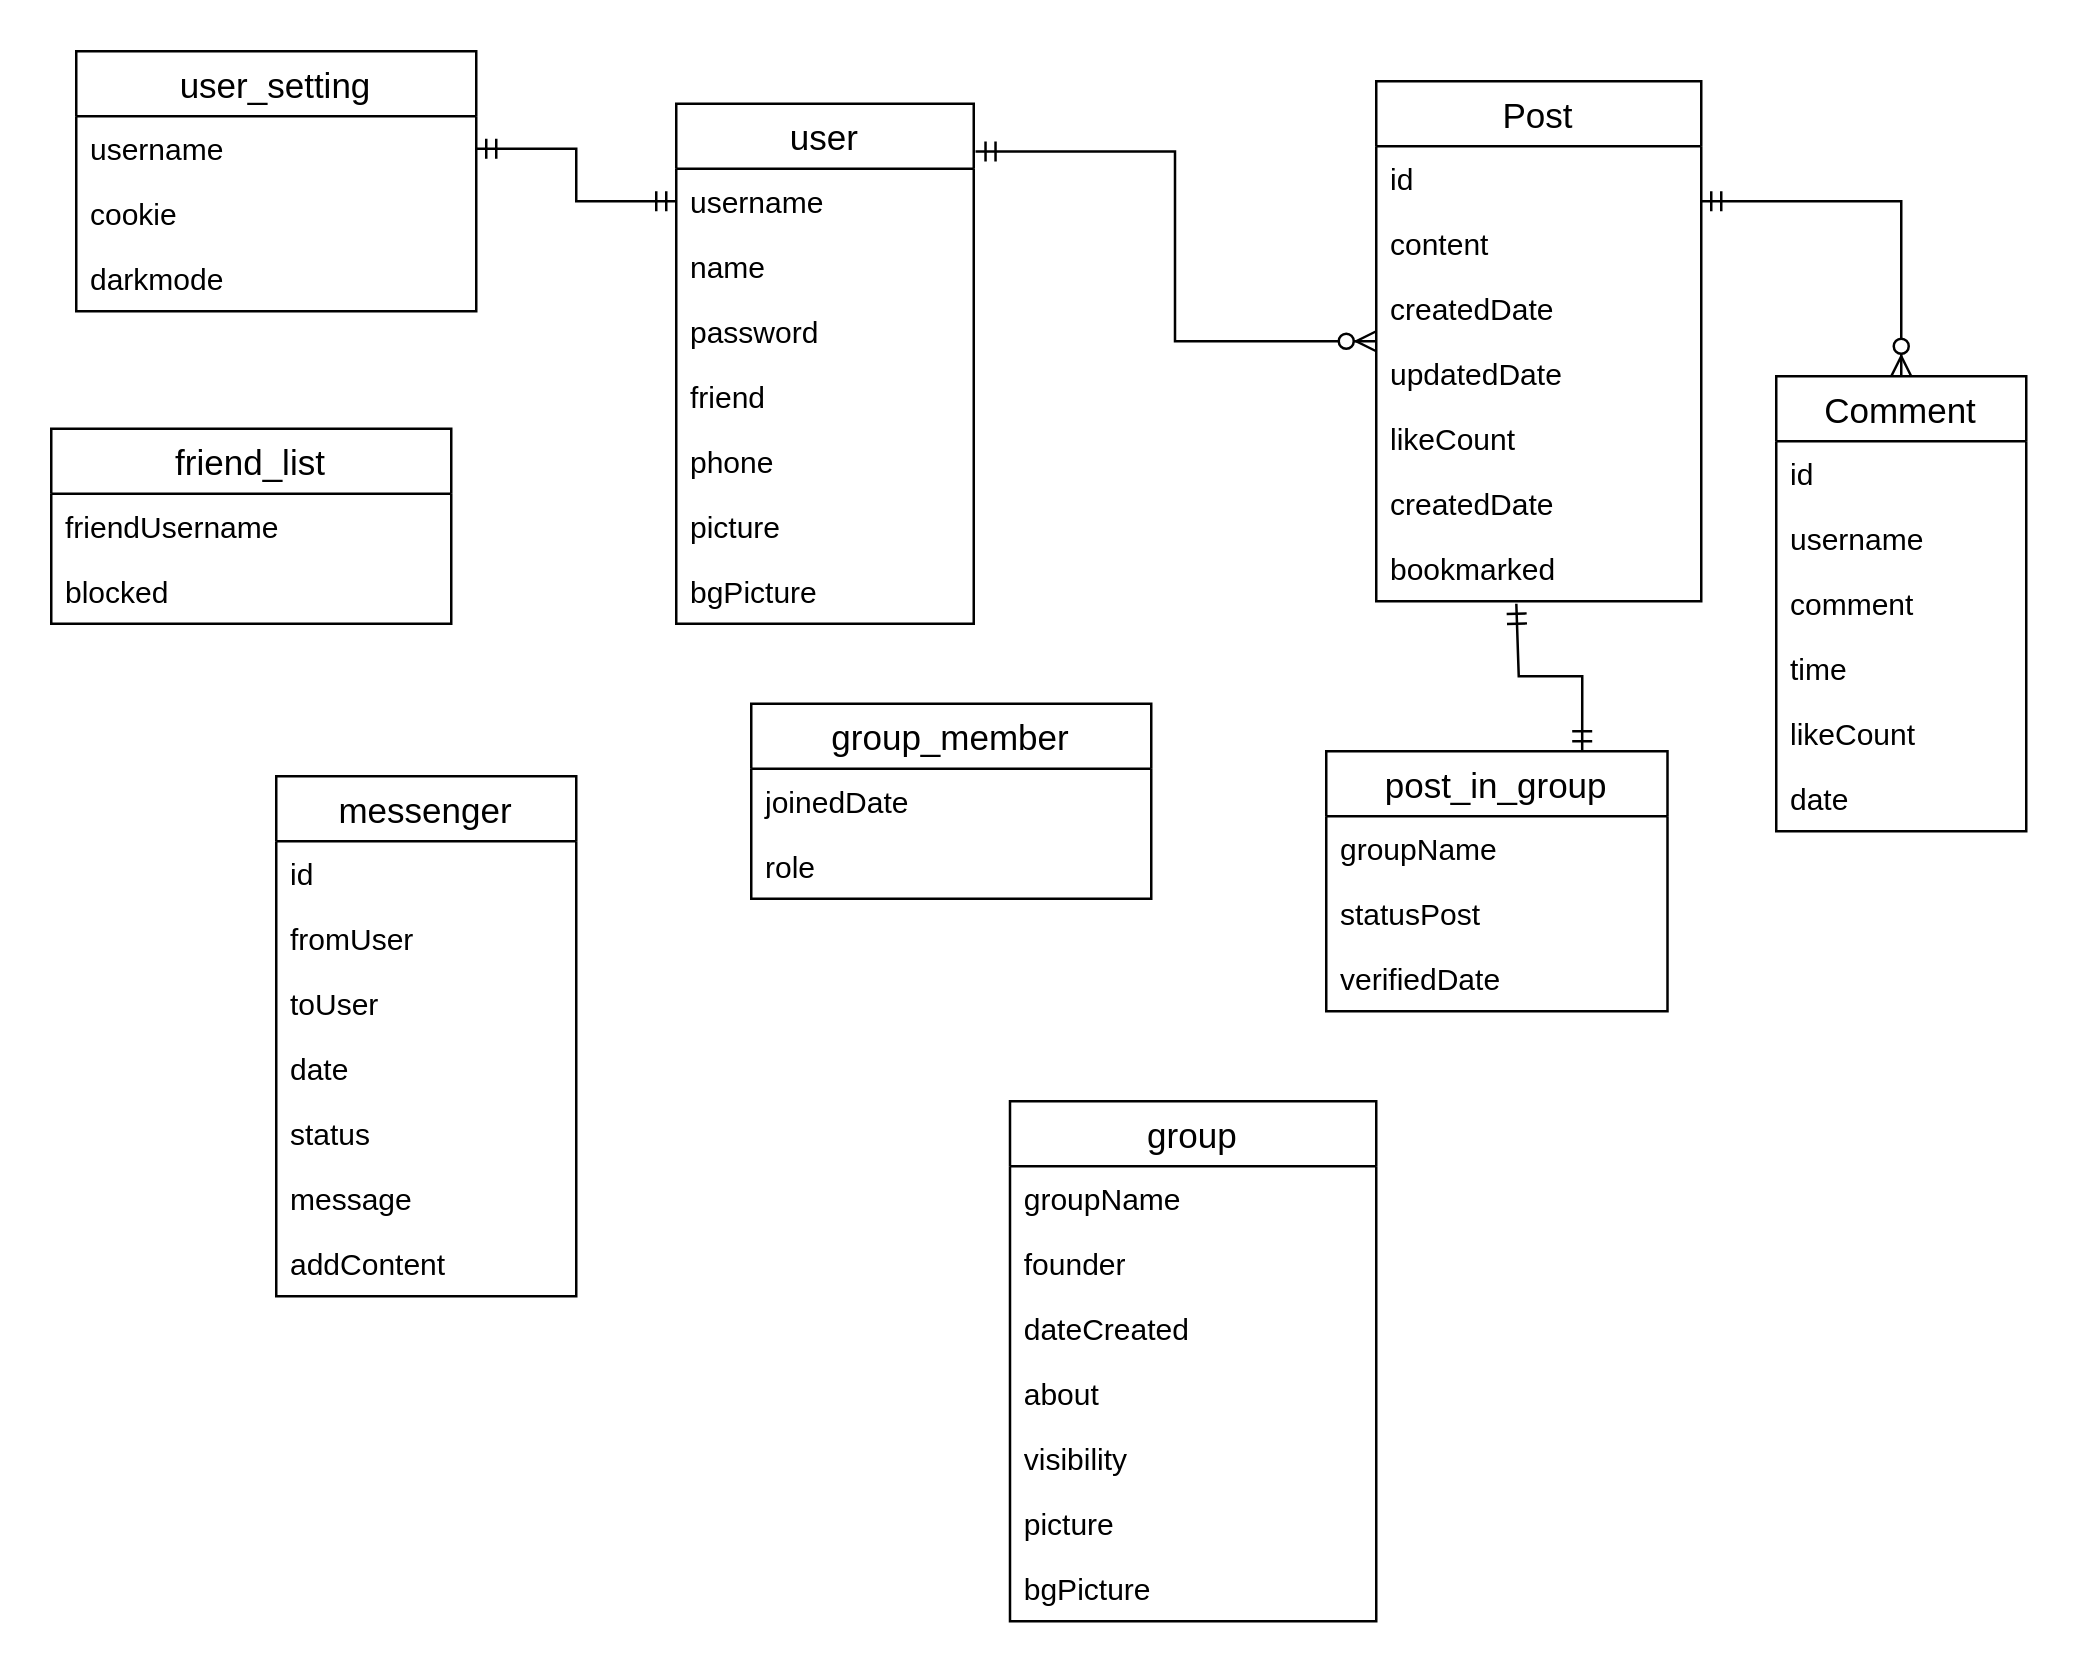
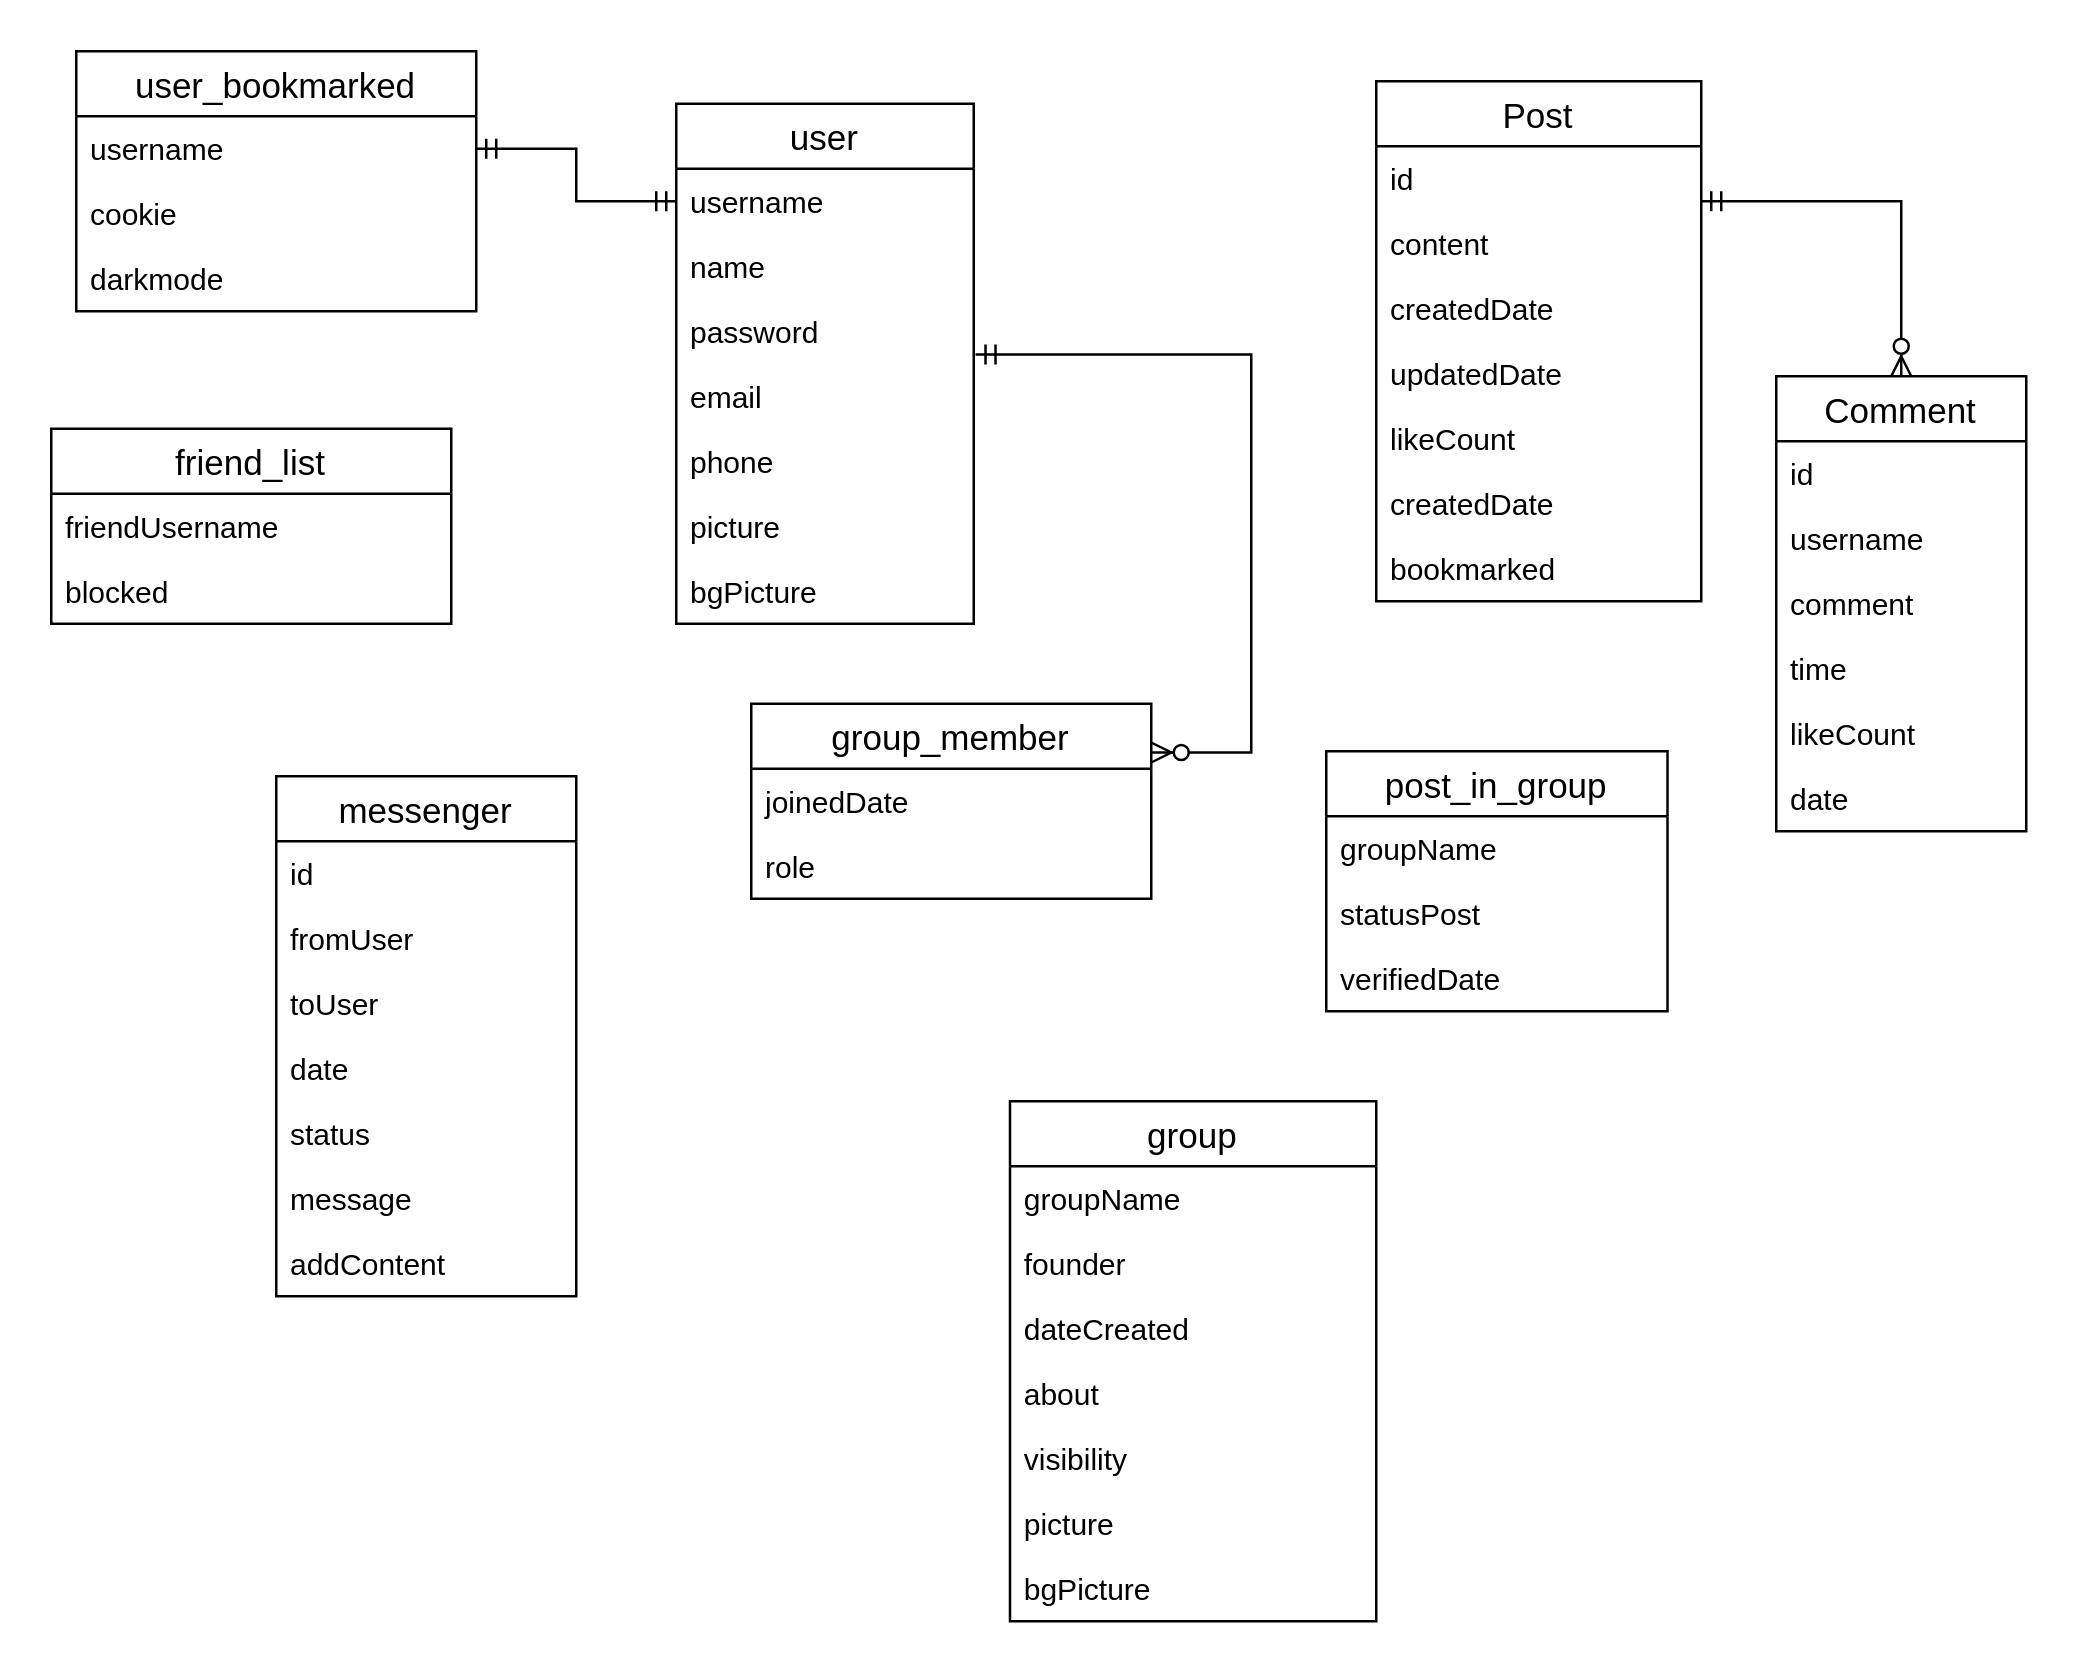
node "user_setting": label "user_setting" -> "user_bookmarked"
edge "Post" -- "user": removed
node "friend": label "friend" -> "email"
edge "password" -- "group_member": added
edge "bookmarked" -- "post_in_group": removed
